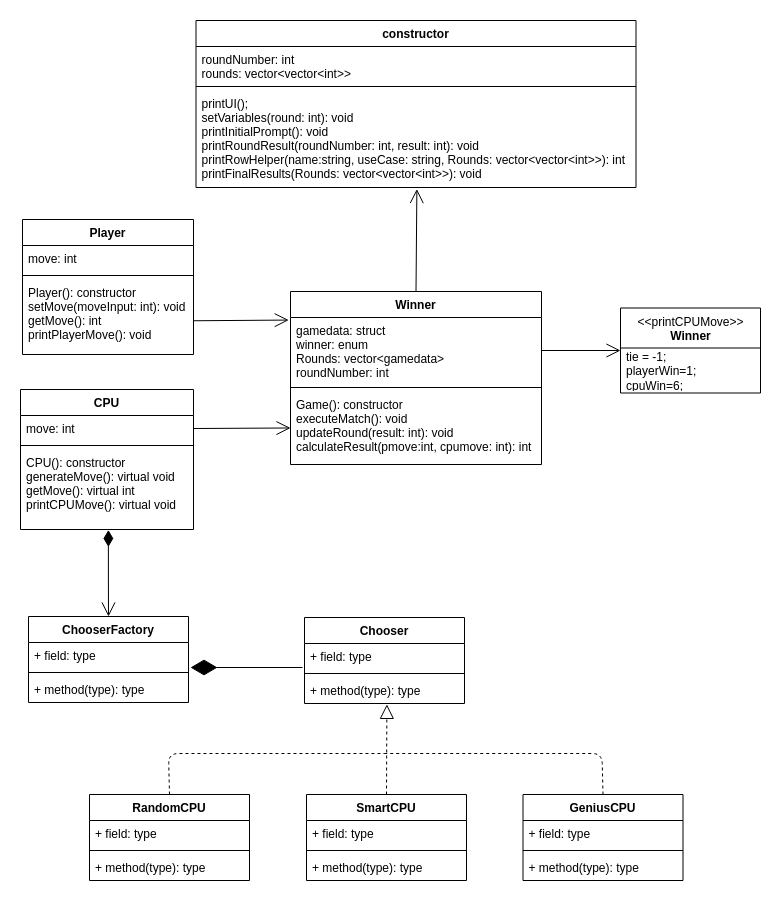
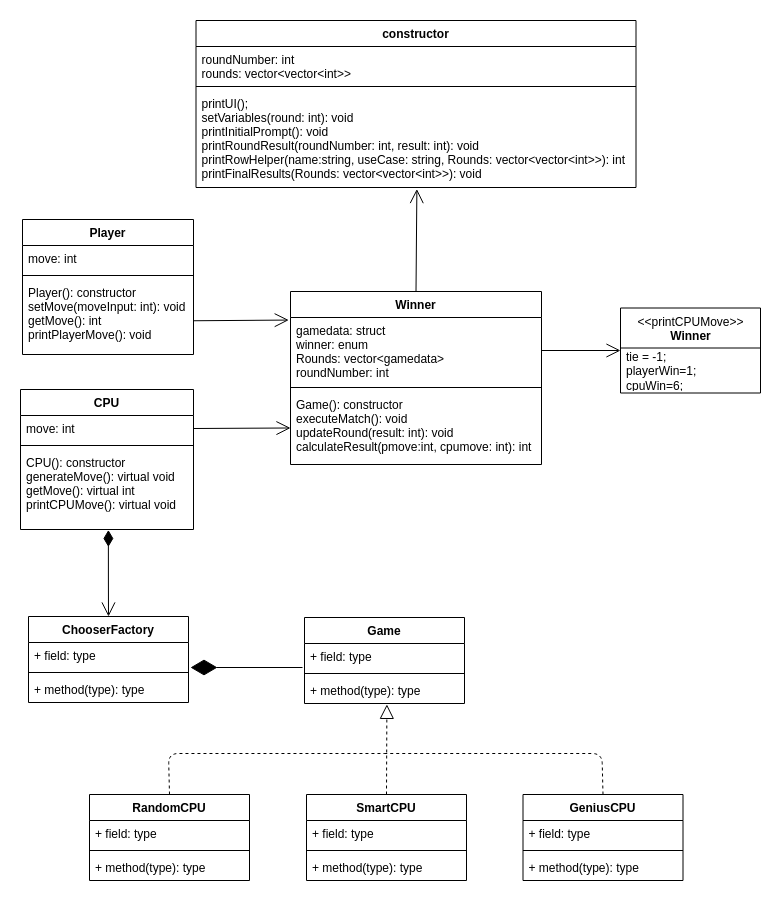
node "Chooser": label "Chooser" -> "Game"
